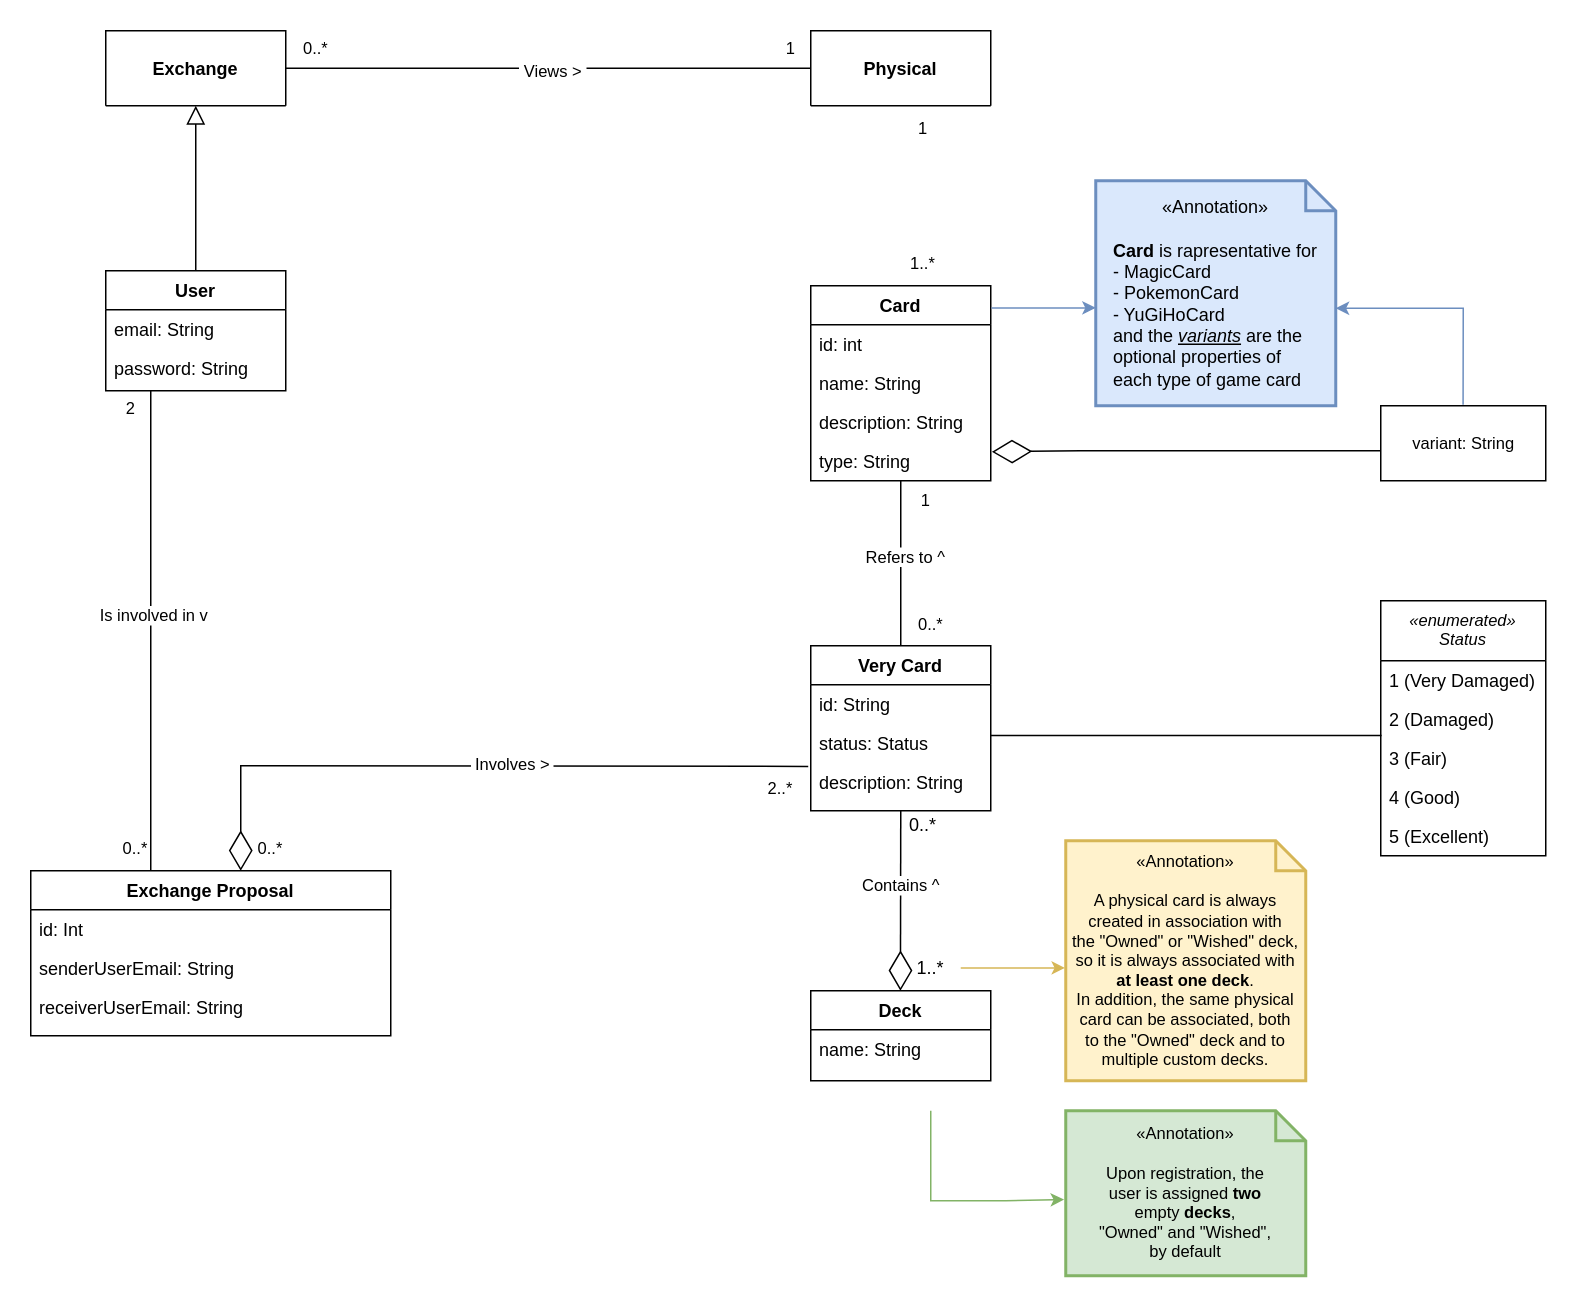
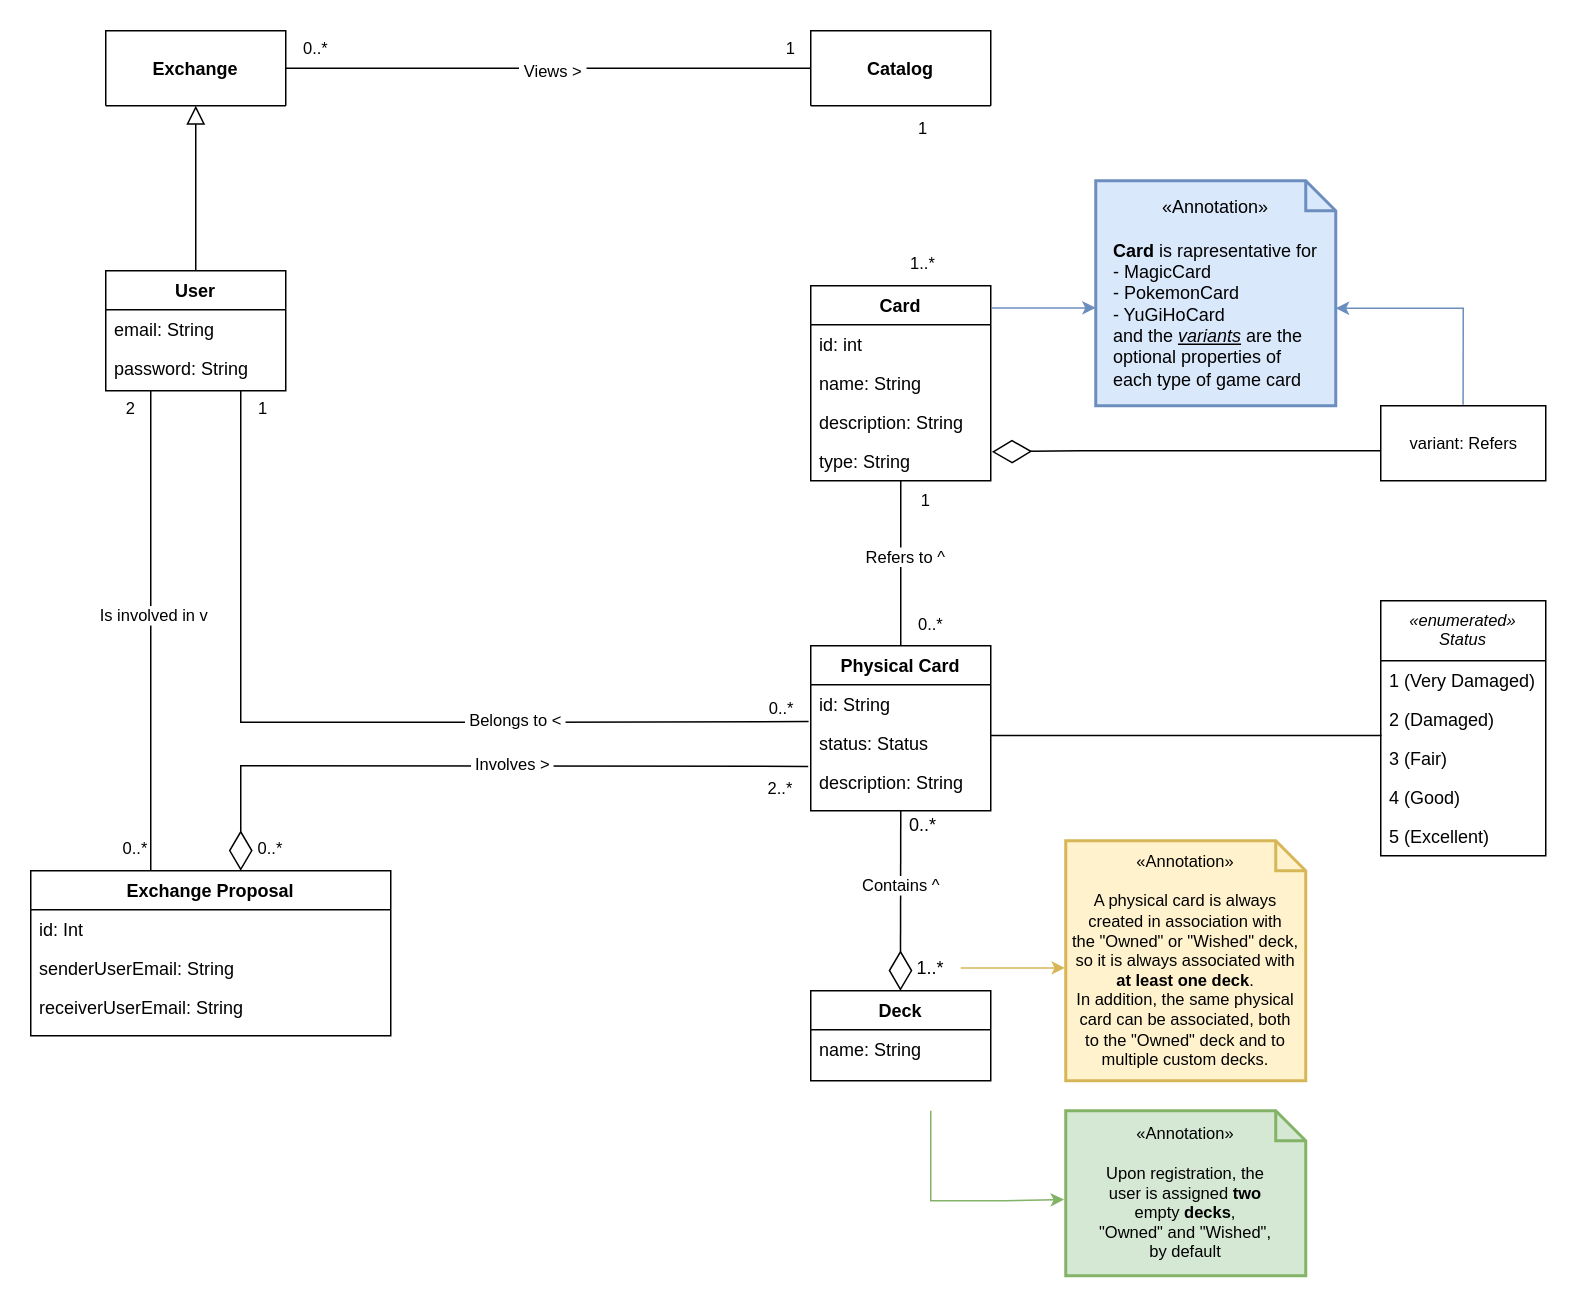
node "Physical": label "Physical" -> "Catalog"
node "variant: String": label "variant: String" -> "variant: Refers"
node "Very Card": label "Very Card" -> "Physical Card"
edge "User" -- "status: Status": added, labels "1", "Belongs to <", "0..*"
